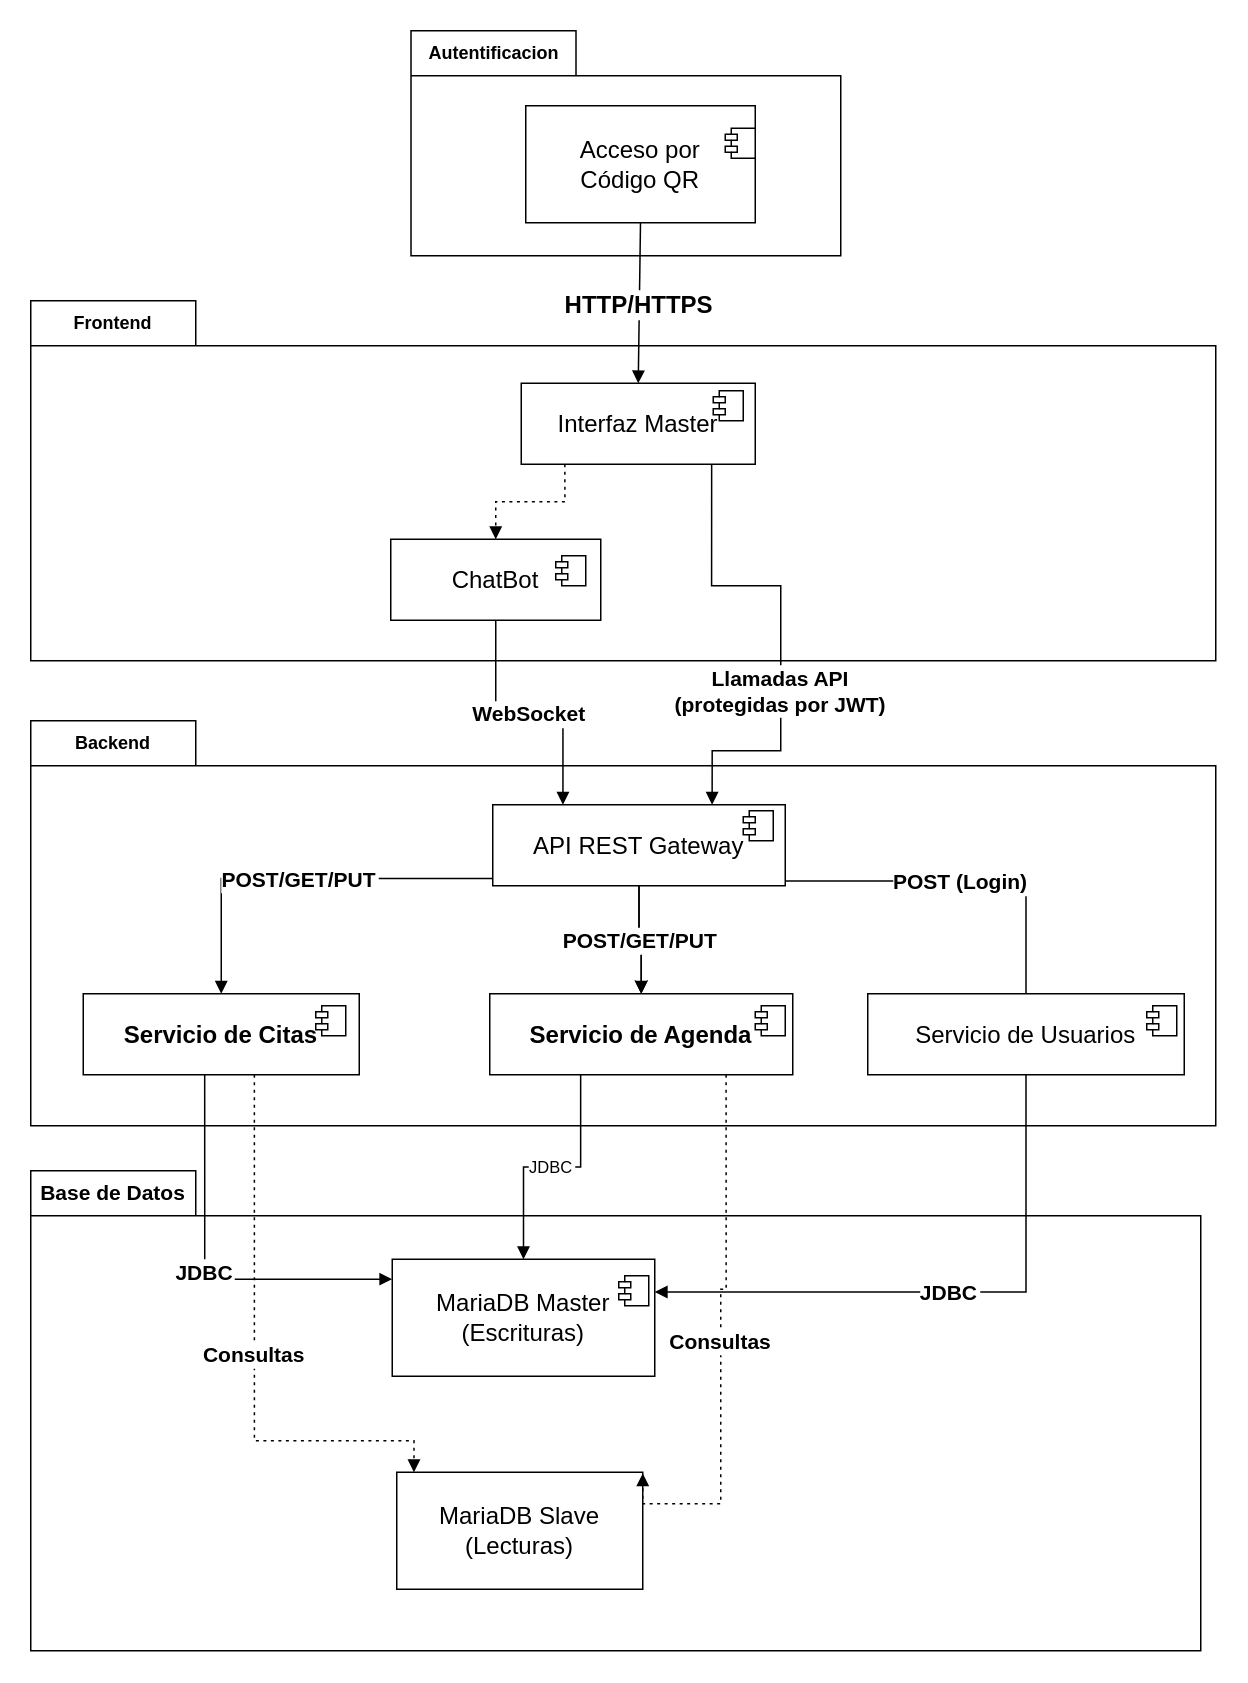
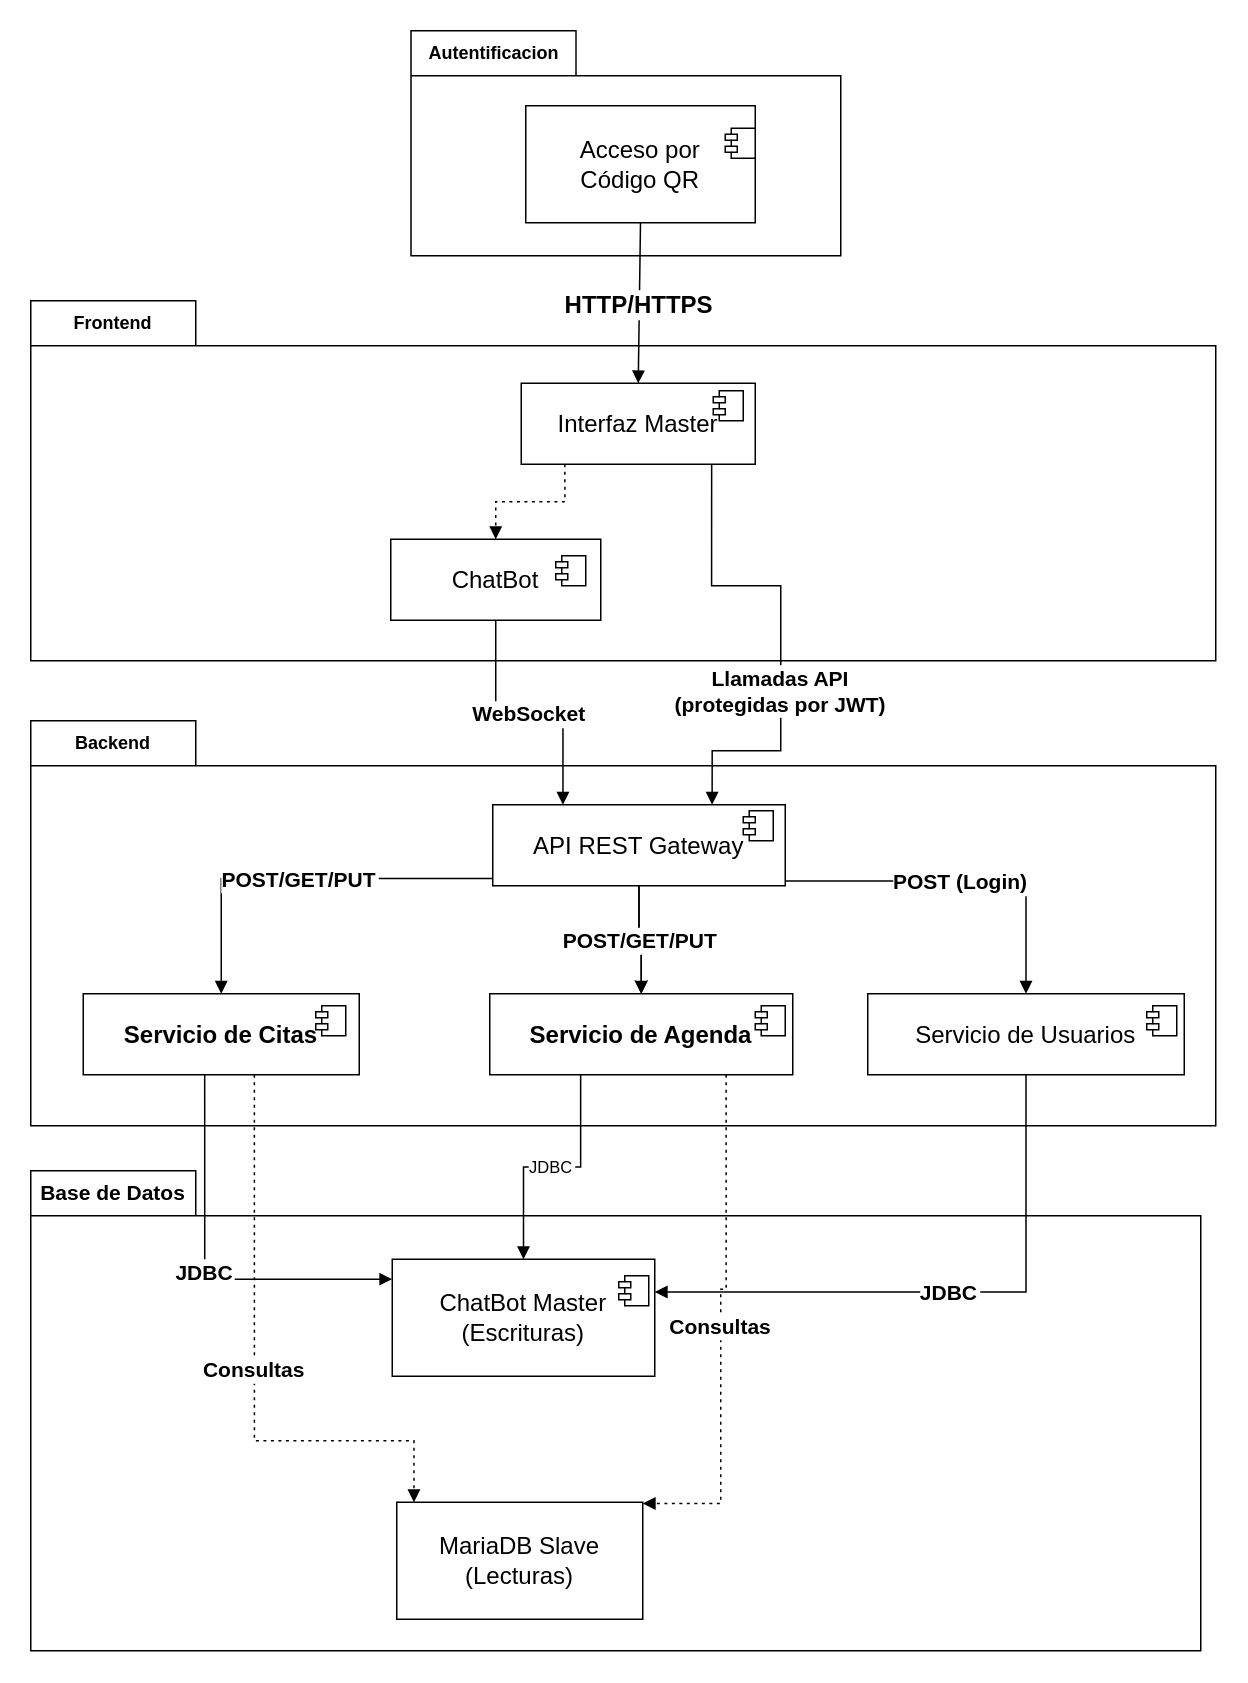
edge "API REST Gateway" -- "Servicio de Usuarios": arrowhead none -> block
node "MariaDB Master (Escrituras)": label "MariaDB Master (Escrituras)" -> "ChatBot Master (Escrituras)"
node "MariaDB Slave (Lecturas)": moved (520, 1531) -> (520, 1561)
